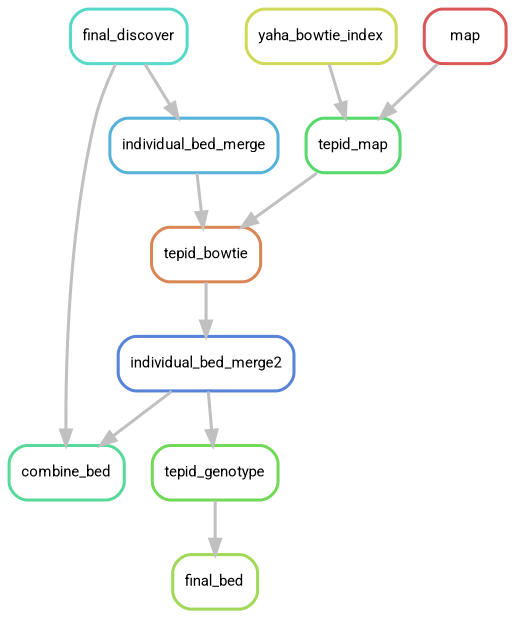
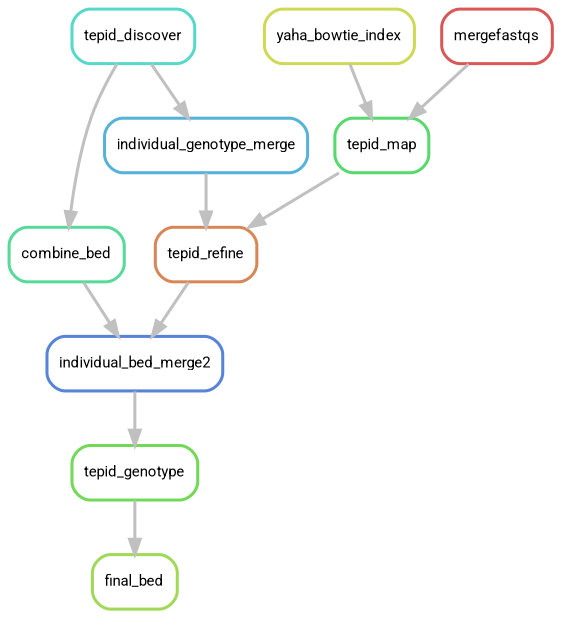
node "final_discover": label "final_discover" -> "tepid_discover"
node "map": label "map" -> "mergefastqs"
node "individual_bed_merge": label "individual_bed_merge" -> "individual_genotype_merge"
node "tepid_bowtie": label "tepid_bowtie" -> "tepid_refine"
edge "individual_bed_merge2" -> "combine_bed": reversed
